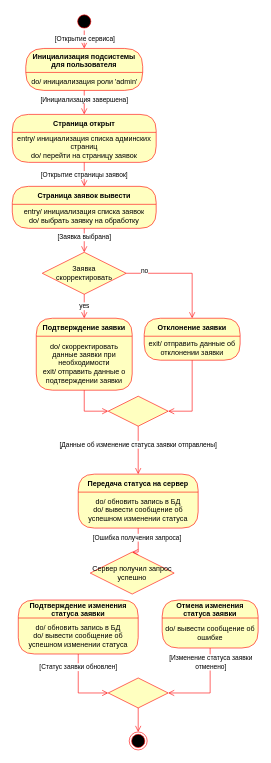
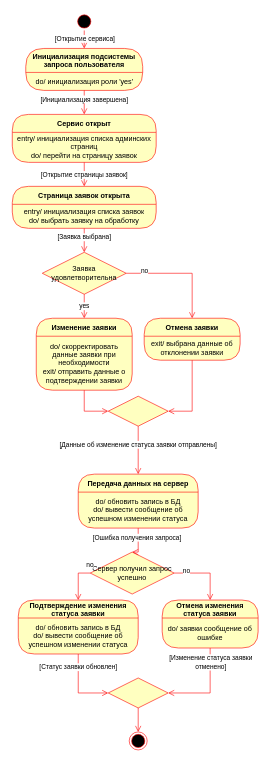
node "Инициализация подсистемы для пользователя": label "Инициализация подсистемы для пользователя" -> "Инициализация подсистемы запроса пользователя"
node "do/ инициализация роли 'admin'": label "do/ инициализация роли 'admin'" -> "do/ инициализация роли 'yes'"
node "Страница открыт": label "Страница открыт" -> "Сервис открыт"
node "Страница заявок вывести": label "Страница заявок вывести" -> "Страница заявок открыта"
node "Заявка скорректировать": label "Заявка скорректировать" -> "Заявка удовлетворительна"
node "Подтверждение заявки": label "Подтверждение заявки" -> "Изменение заявки"
node "Отклонение заявки": label "Отклонение заявки" -> "Отмена заявки"
node "exit/ отправить данные об отклонении заявки": label "exit/ отправить данные об отклонении заявки" -> "exit/ выбрана данные об отклонении заявки"
node "Передача статуса на сервер": label "Передача статуса на сервер" -> "Передача данных на сервер"
edge "Сервер получил запрос успешно" -> "Подтверждение изменения статуса заявки": added, label "no"
edge "Сервер получил запрос успешно" -> "Отмена изменения статуса заявки": added, label "no"
node "do/ вывести сообщение об ошибке": label "do/ вывести сообщение об ошибке" -> "do/ заявки сообщение об ошибке"
